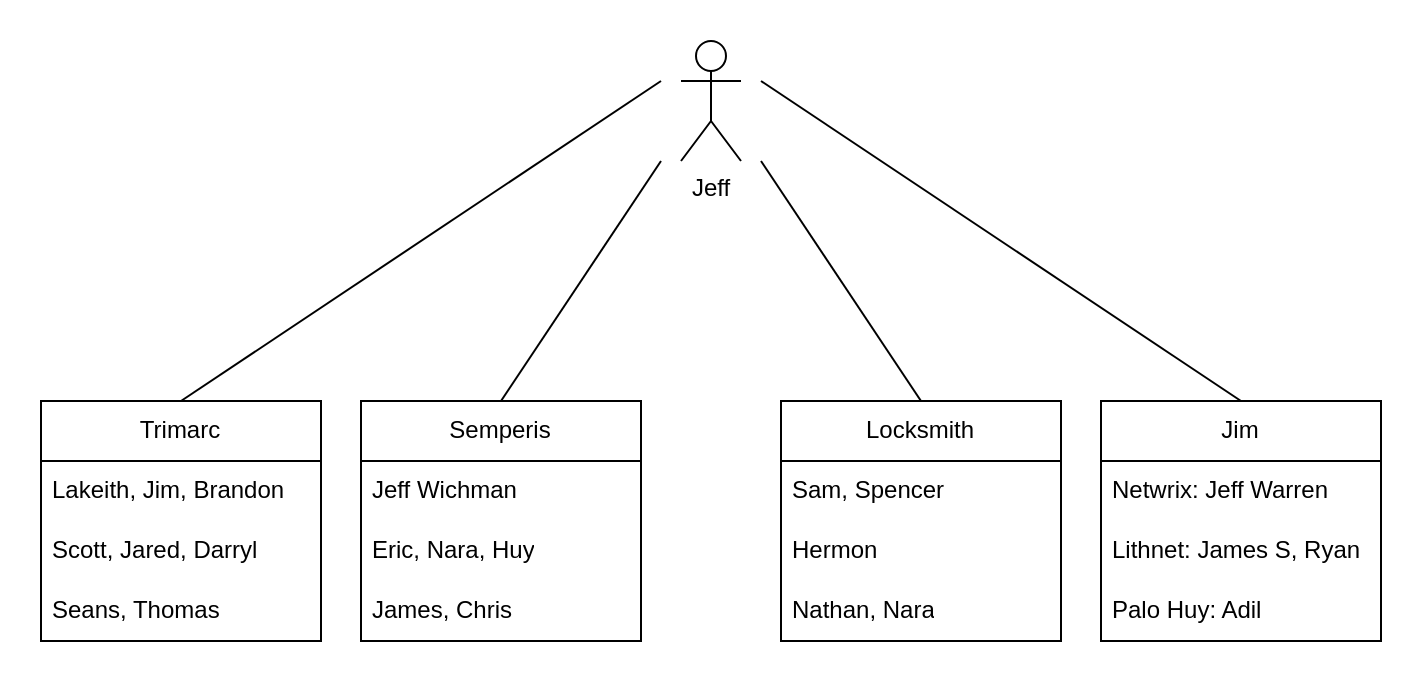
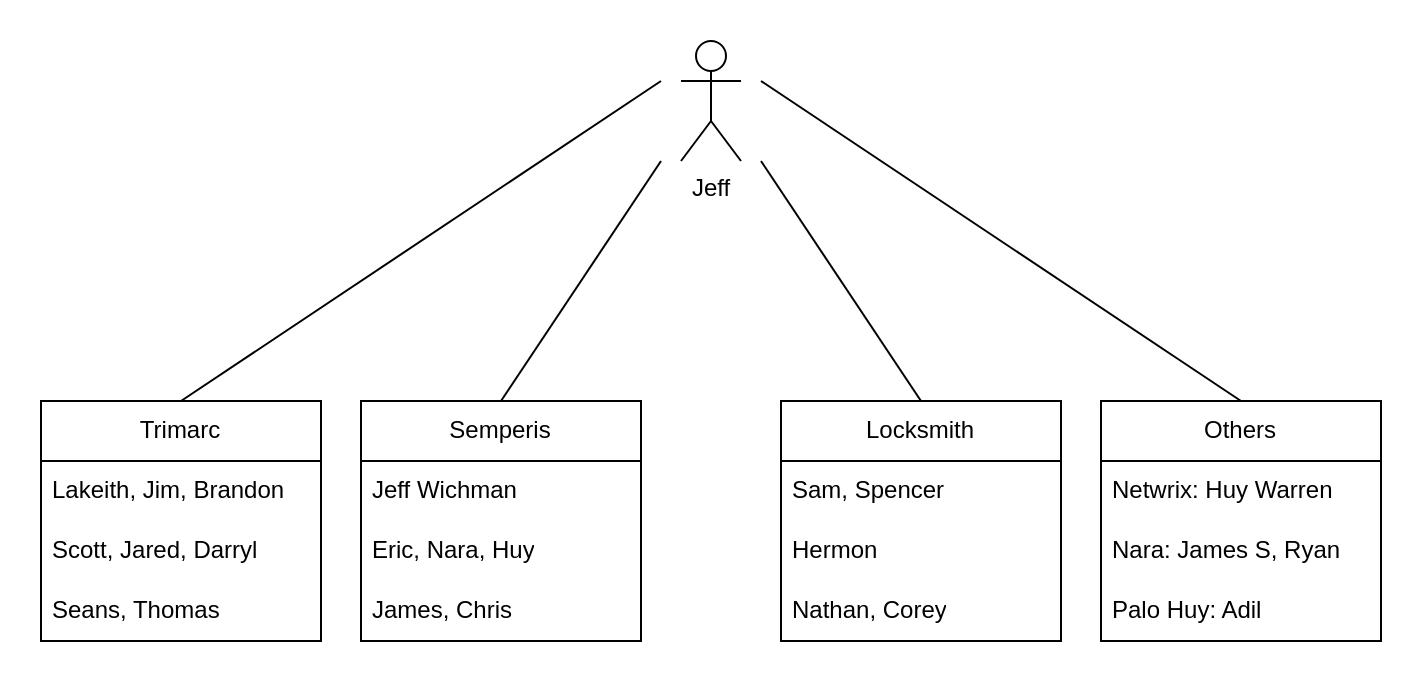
node "Jim": label "Jim" -> "Others"
node "Netwrix: Jeff Warren": label "Netwrix: Jeff Warren" -> "Netwrix: Huy Warren"
node "Lithnet: James S, Ryan": label "Lithnet: James S, Ryan" -> "Nara: James S, Ryan"
node "Nathan, Nara": label "Nathan, Nara" -> "Nathan, Corey"
